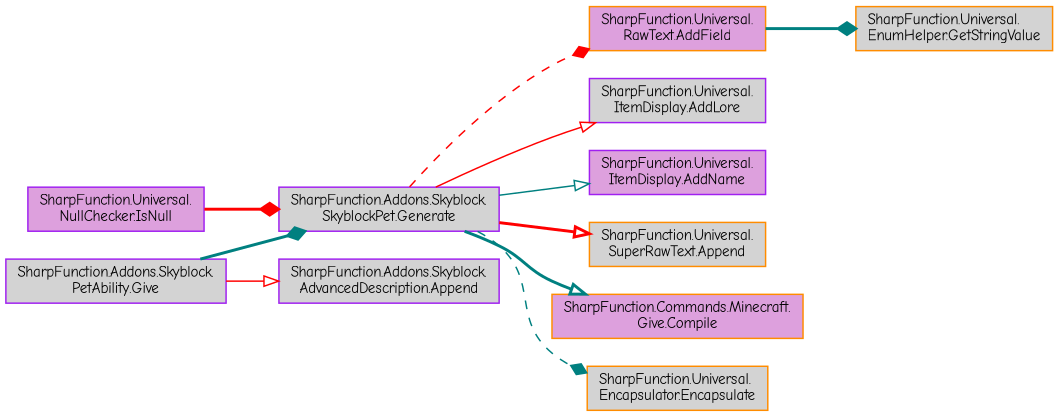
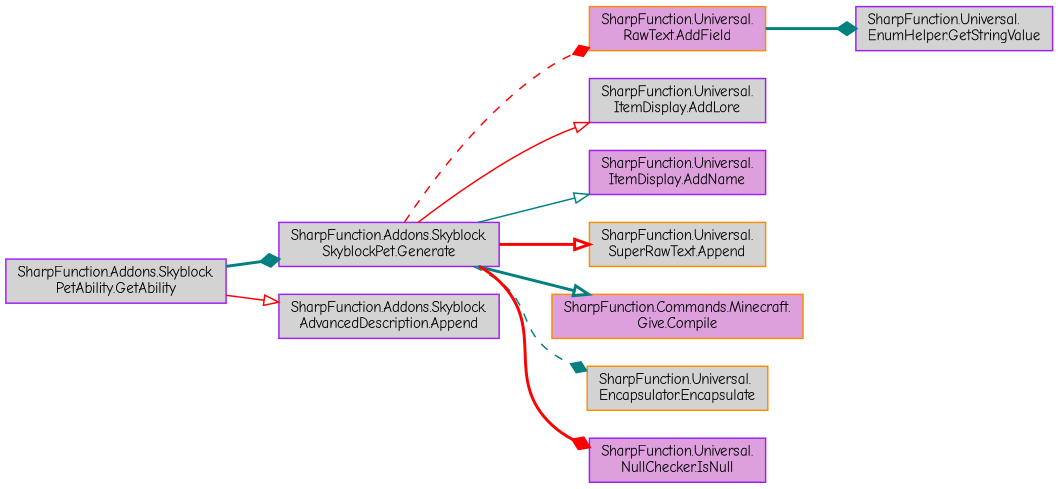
node "SharpFunction.Universal. EnumHelper.GetStringValue": color darkorange -> purple
edge "SharpFunction.Universal. NullChecker.IsNull" -> "SharpFunction.Addons.Skyblock. SkyblockPet.Generate": reversed
node "SharpFunction.Addons.Skyblock. PetAbility.Give": label "SharpFunction.Addons.Skyblock. PetAbility.Give" -> "SharpFunction.Addons.Skyblock. PetAbility.GetAbility"
